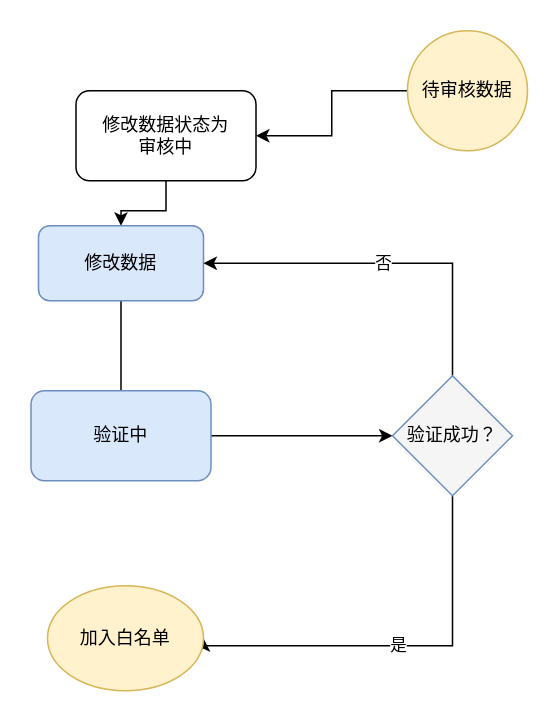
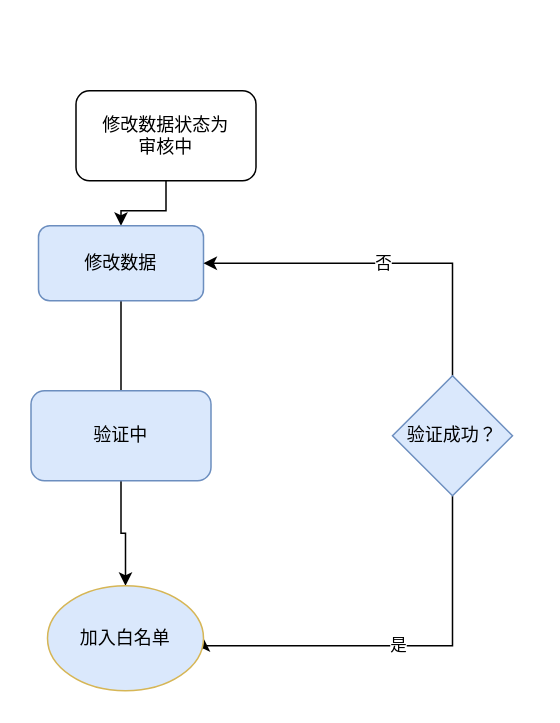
node "待审核数据": removed
edge "待审核数据" -> "修改数据状态为 审核中": removed
edge "验证中" -> "验证成功？": now "验证中" -> "加入白名单"
node "验证成功？": fillcolor #f5f5f5 -> #dae8fc
node "加入白名单": fillcolor #fff2cc -> #dae8fc
